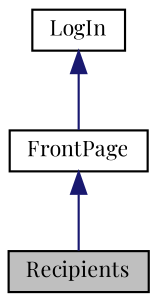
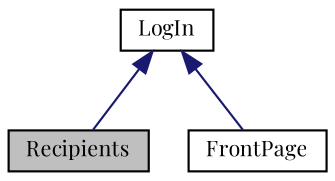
edge "Recipients" -> "FrontPage": now "Recipients" -> "LogIn"
